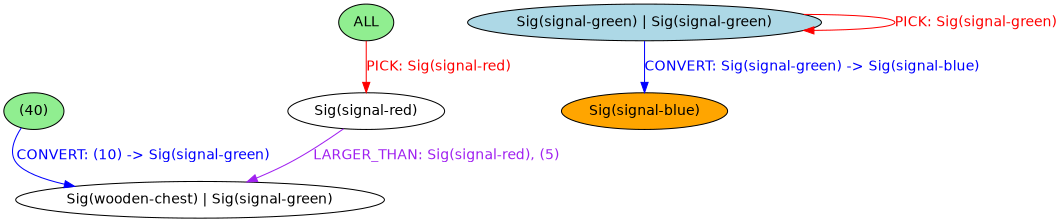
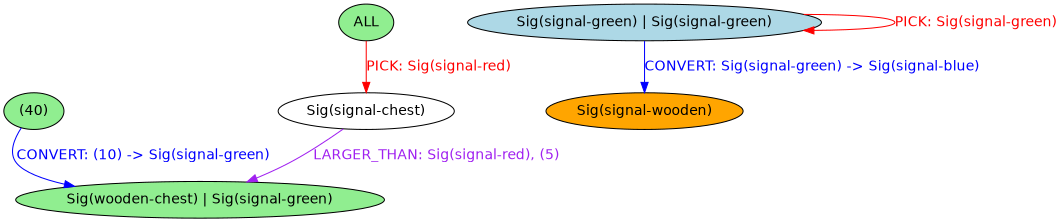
node "Sig(signal-red)": label "Sig(signal-red)" -> "Sig(signal-chest)"
node "Sig(signal-blue)": label "Sig(signal-blue)" -> "Sig(signal-wooden)"
node "Sig(wooden-chest) | Sig(signal-green)": fillcolor white -> lightgreen
